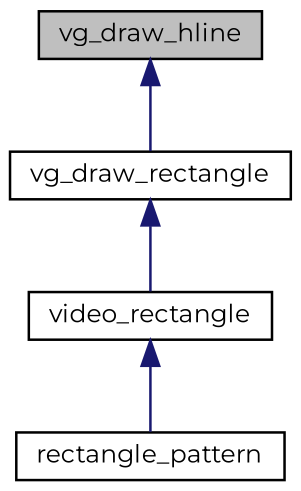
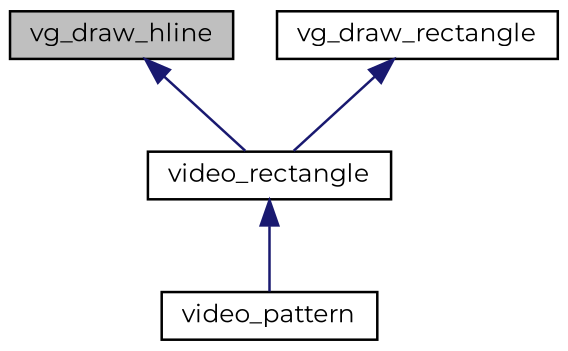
edge "vg_draw_rectangle" -> "vg_draw_hline": now "video_rectangle" -> "vg_draw_hline"
node "rectangle_pattern": label "rectangle_pattern" -> "video_pattern"
